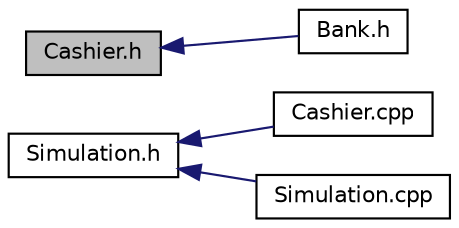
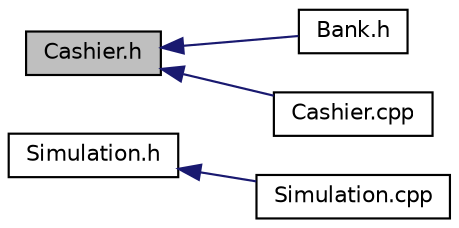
edge "Cashier.cpp" -> "Simulation.h": now "Cashier.cpp" -> "Cashier.h"
